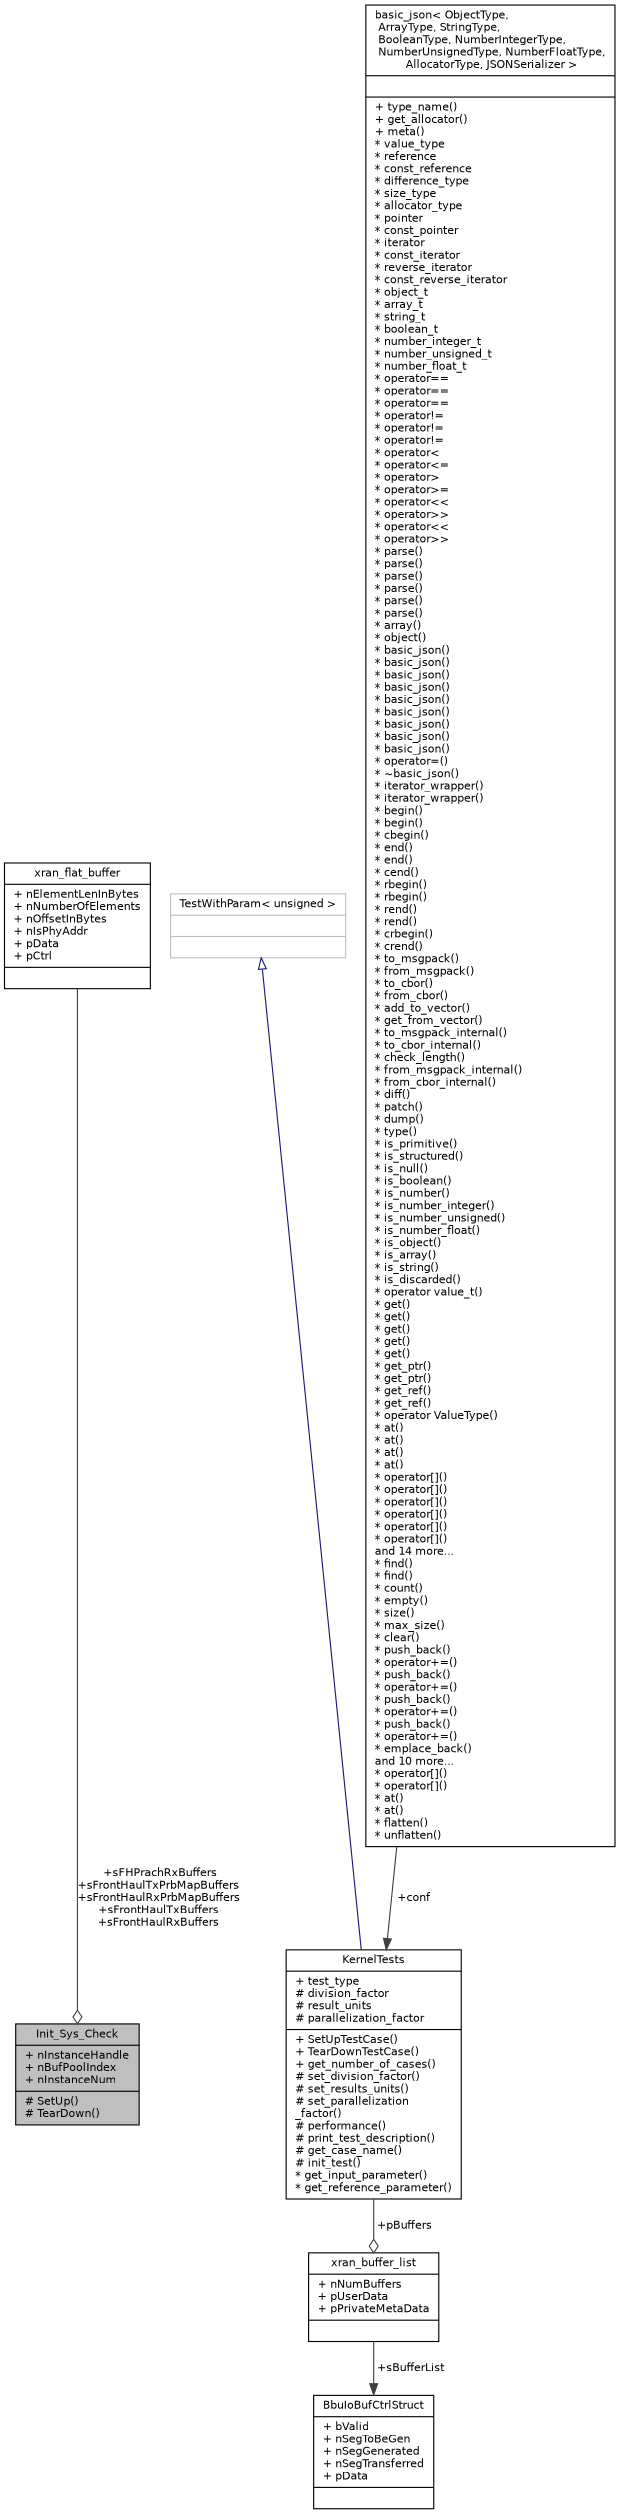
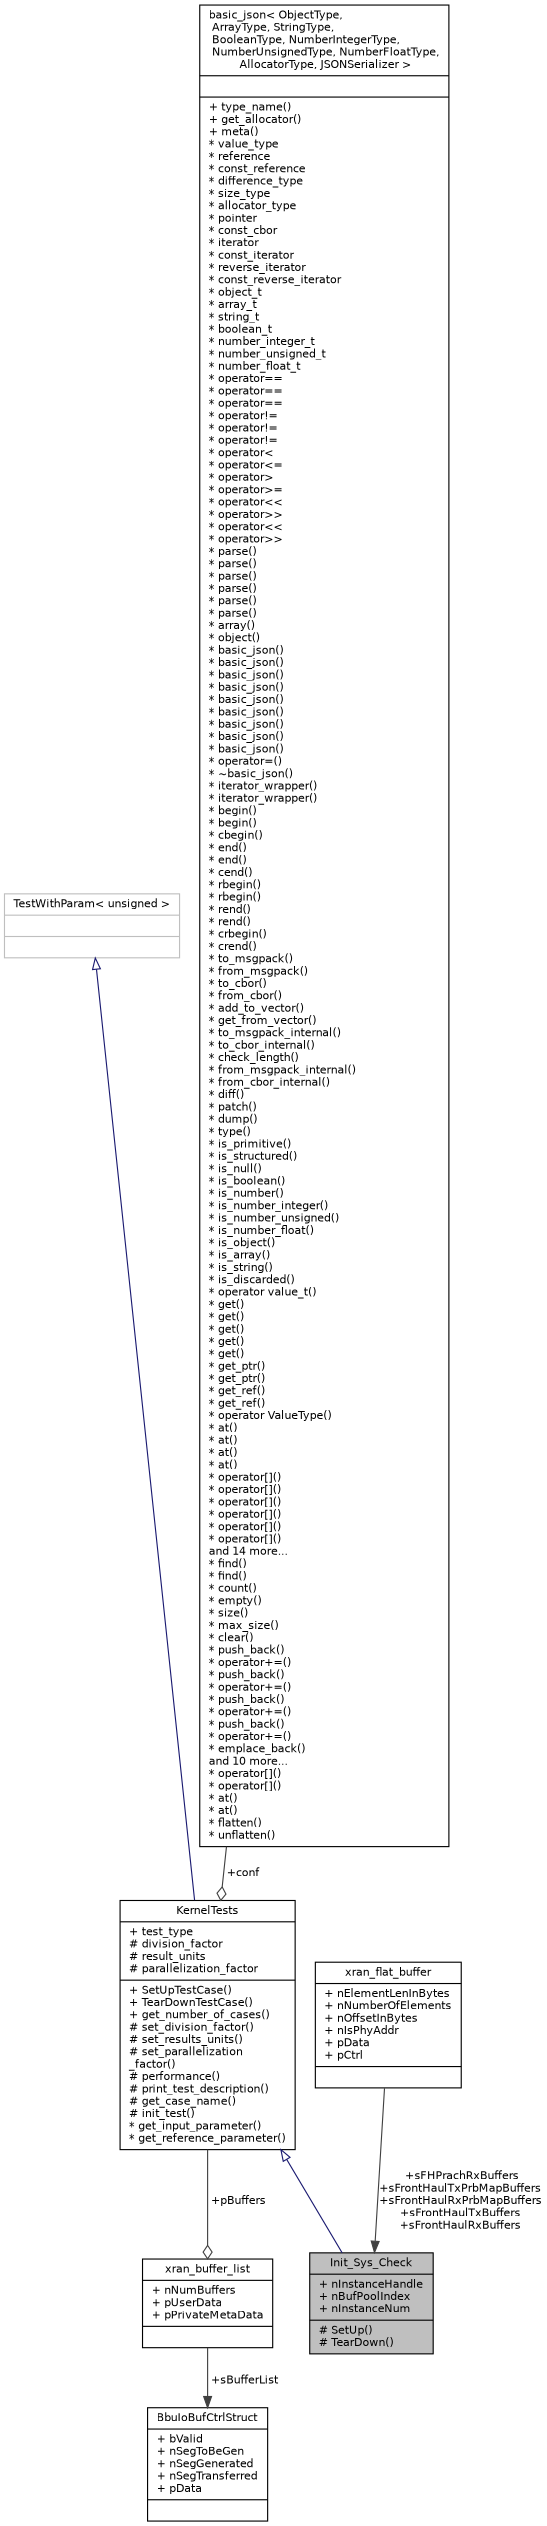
node "basic_json< ObjectType,": text "* const_pointer" -> "* const_cbor"
edge "xran_flat_buffer" -> "Init_Sys_Check": arrowhead odiamond -> normal
edge "basic_json< ObjectType," -> "KernelTests": arrowhead normal -> odiamond
edge "Init_Sys_Check" -> "KernelTests": added
